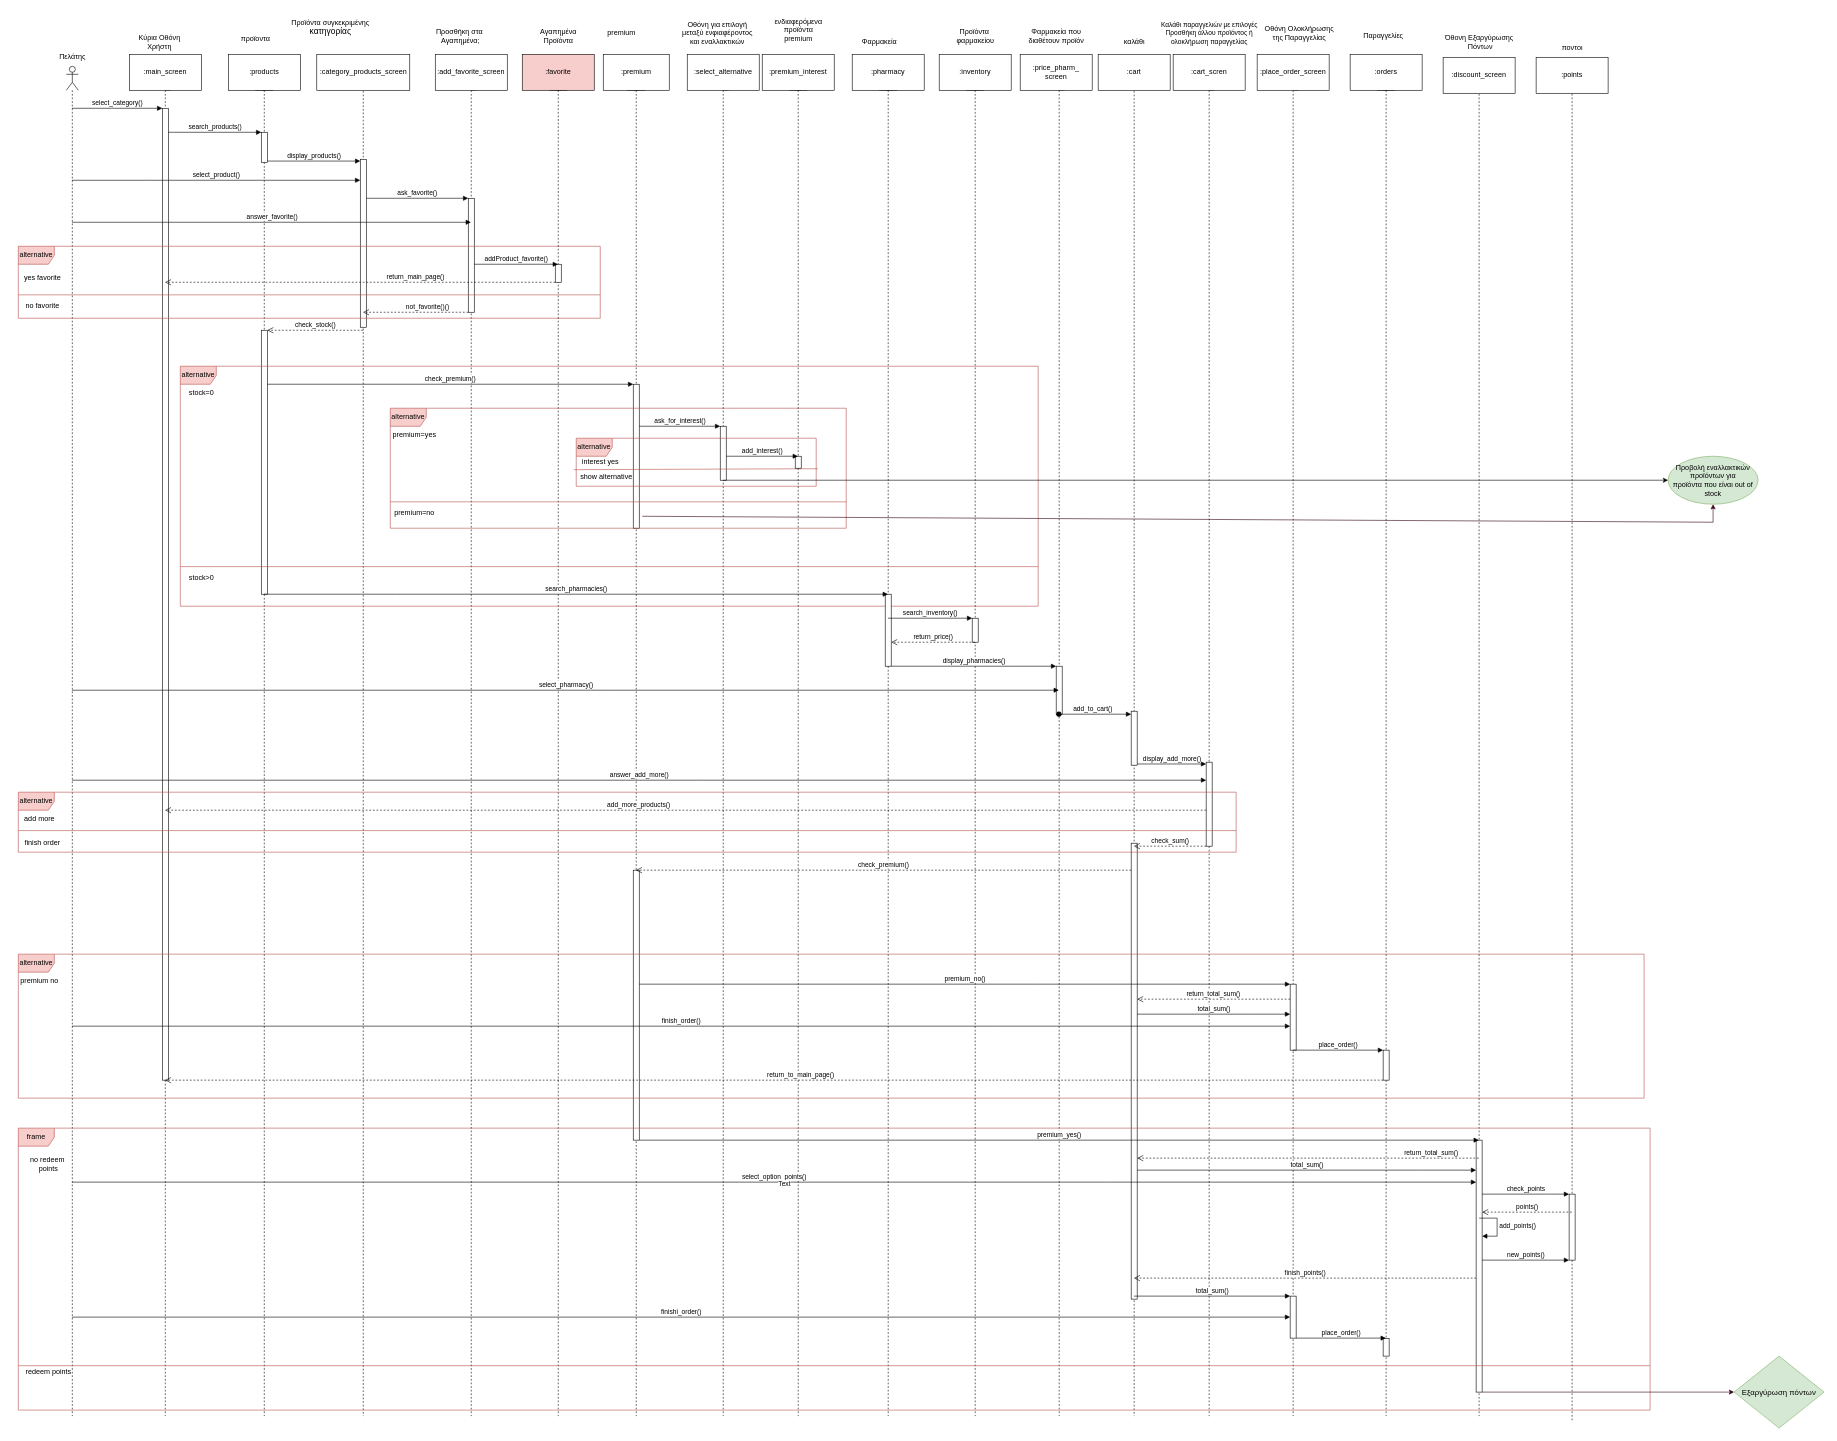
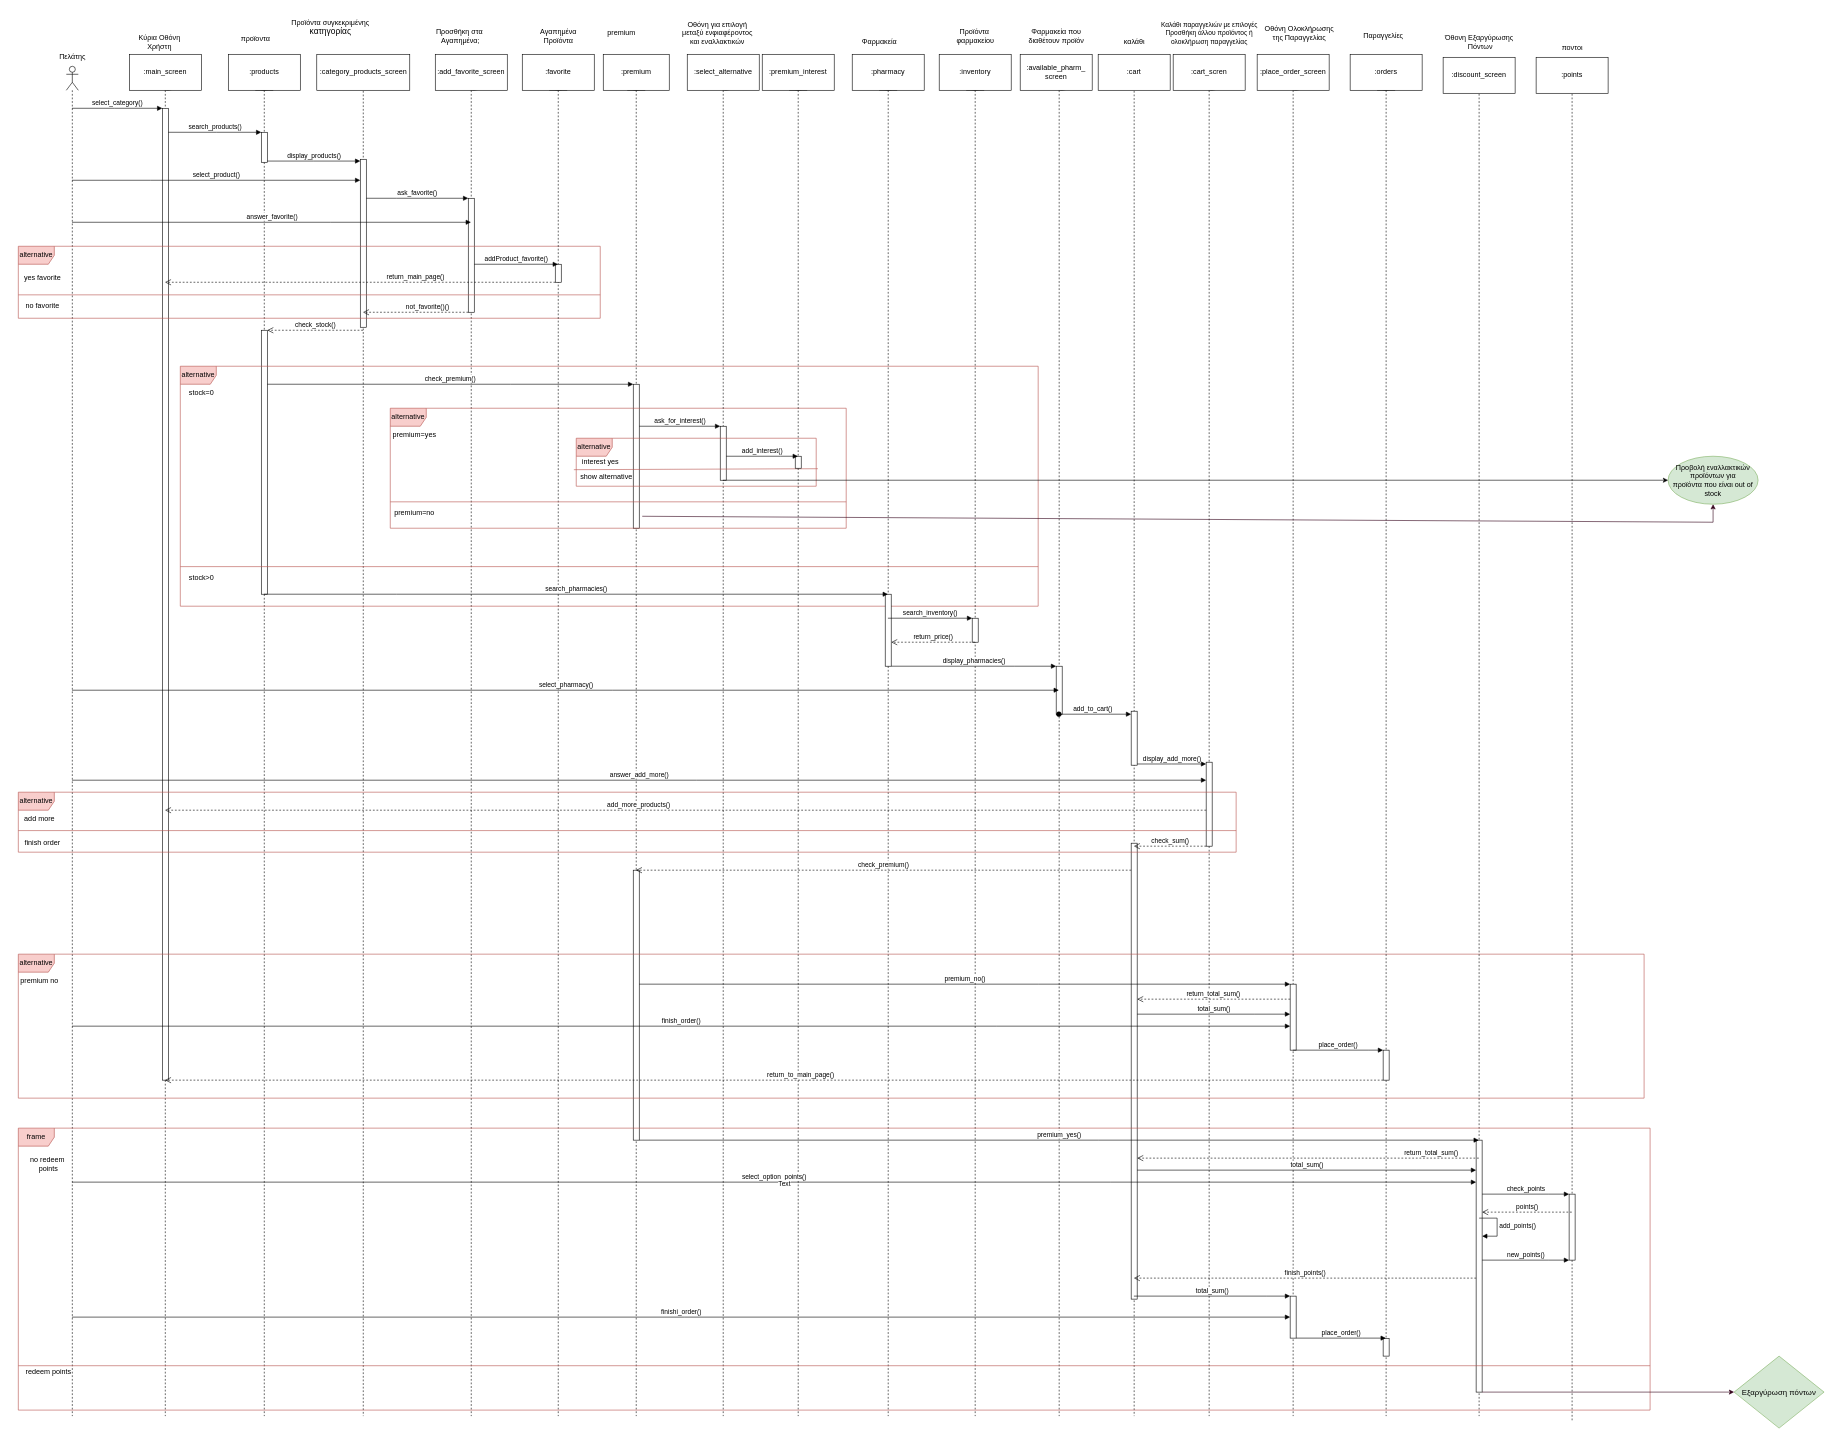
node "ενδιαφερόμενα προϊόντα premium": removed
node ":favorite": fillcolor #f8cecc -> #ffffff
node ":price_pharm_ screen": label ":price_pharm_ screen" -> ":available_pharm_ screen"
